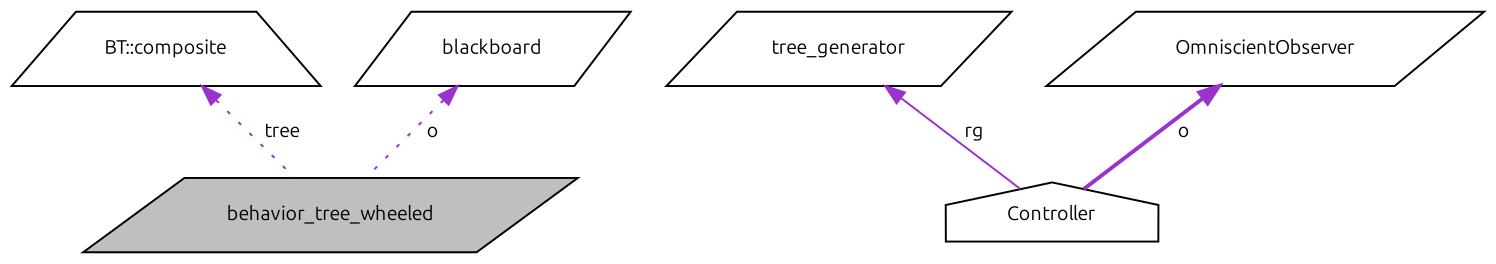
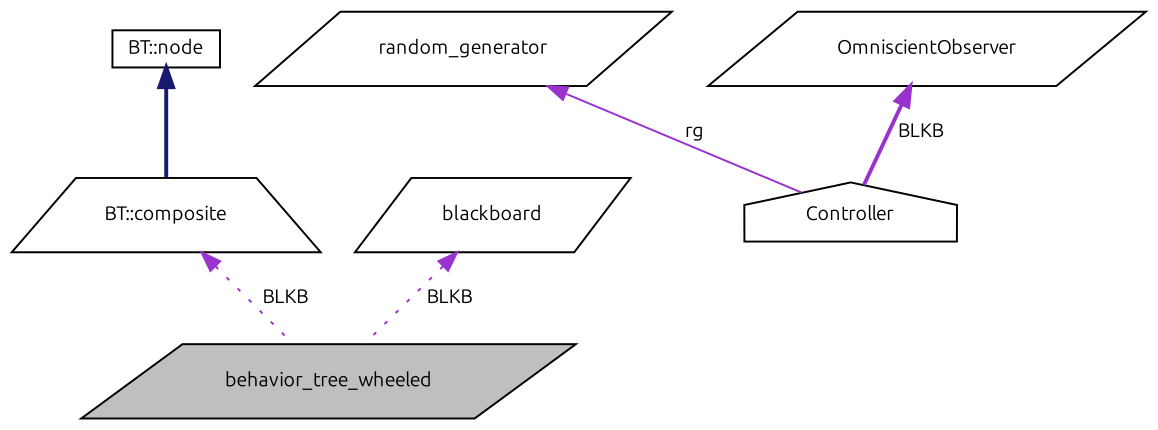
node "BT::node": added
node "tree_generator": label "tree_generator" -> "random_generator"
edge "behavior_tree_wheeled" -> "BT::composite": label " tree" -> " BLKB"
edge "behavior_tree_wheeled" -> "blackboard": label " o" -> " BLKB"
edge "Controller" -> "OmniscientObserver": label " o" -> " BLKB"
